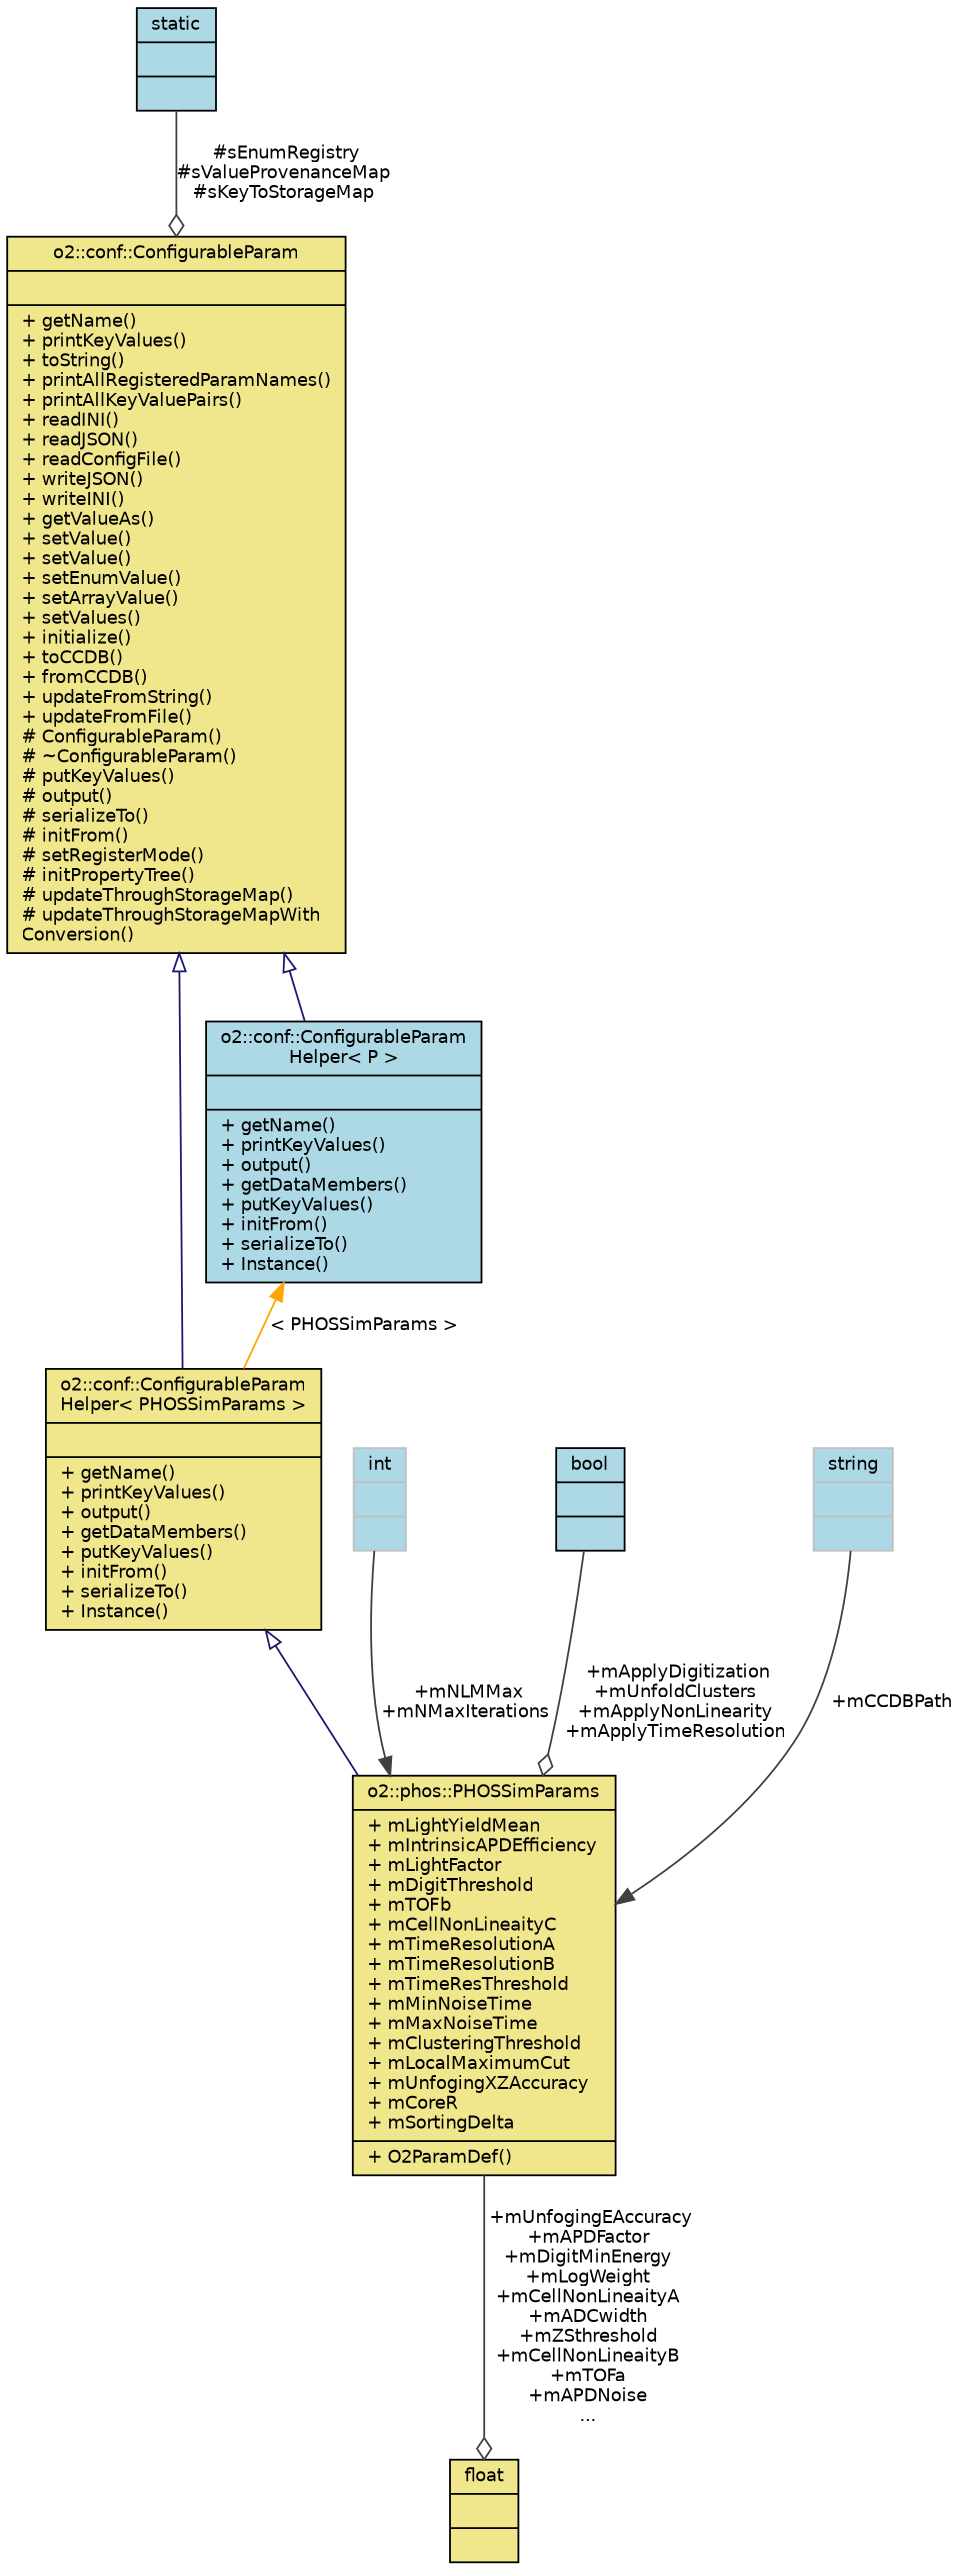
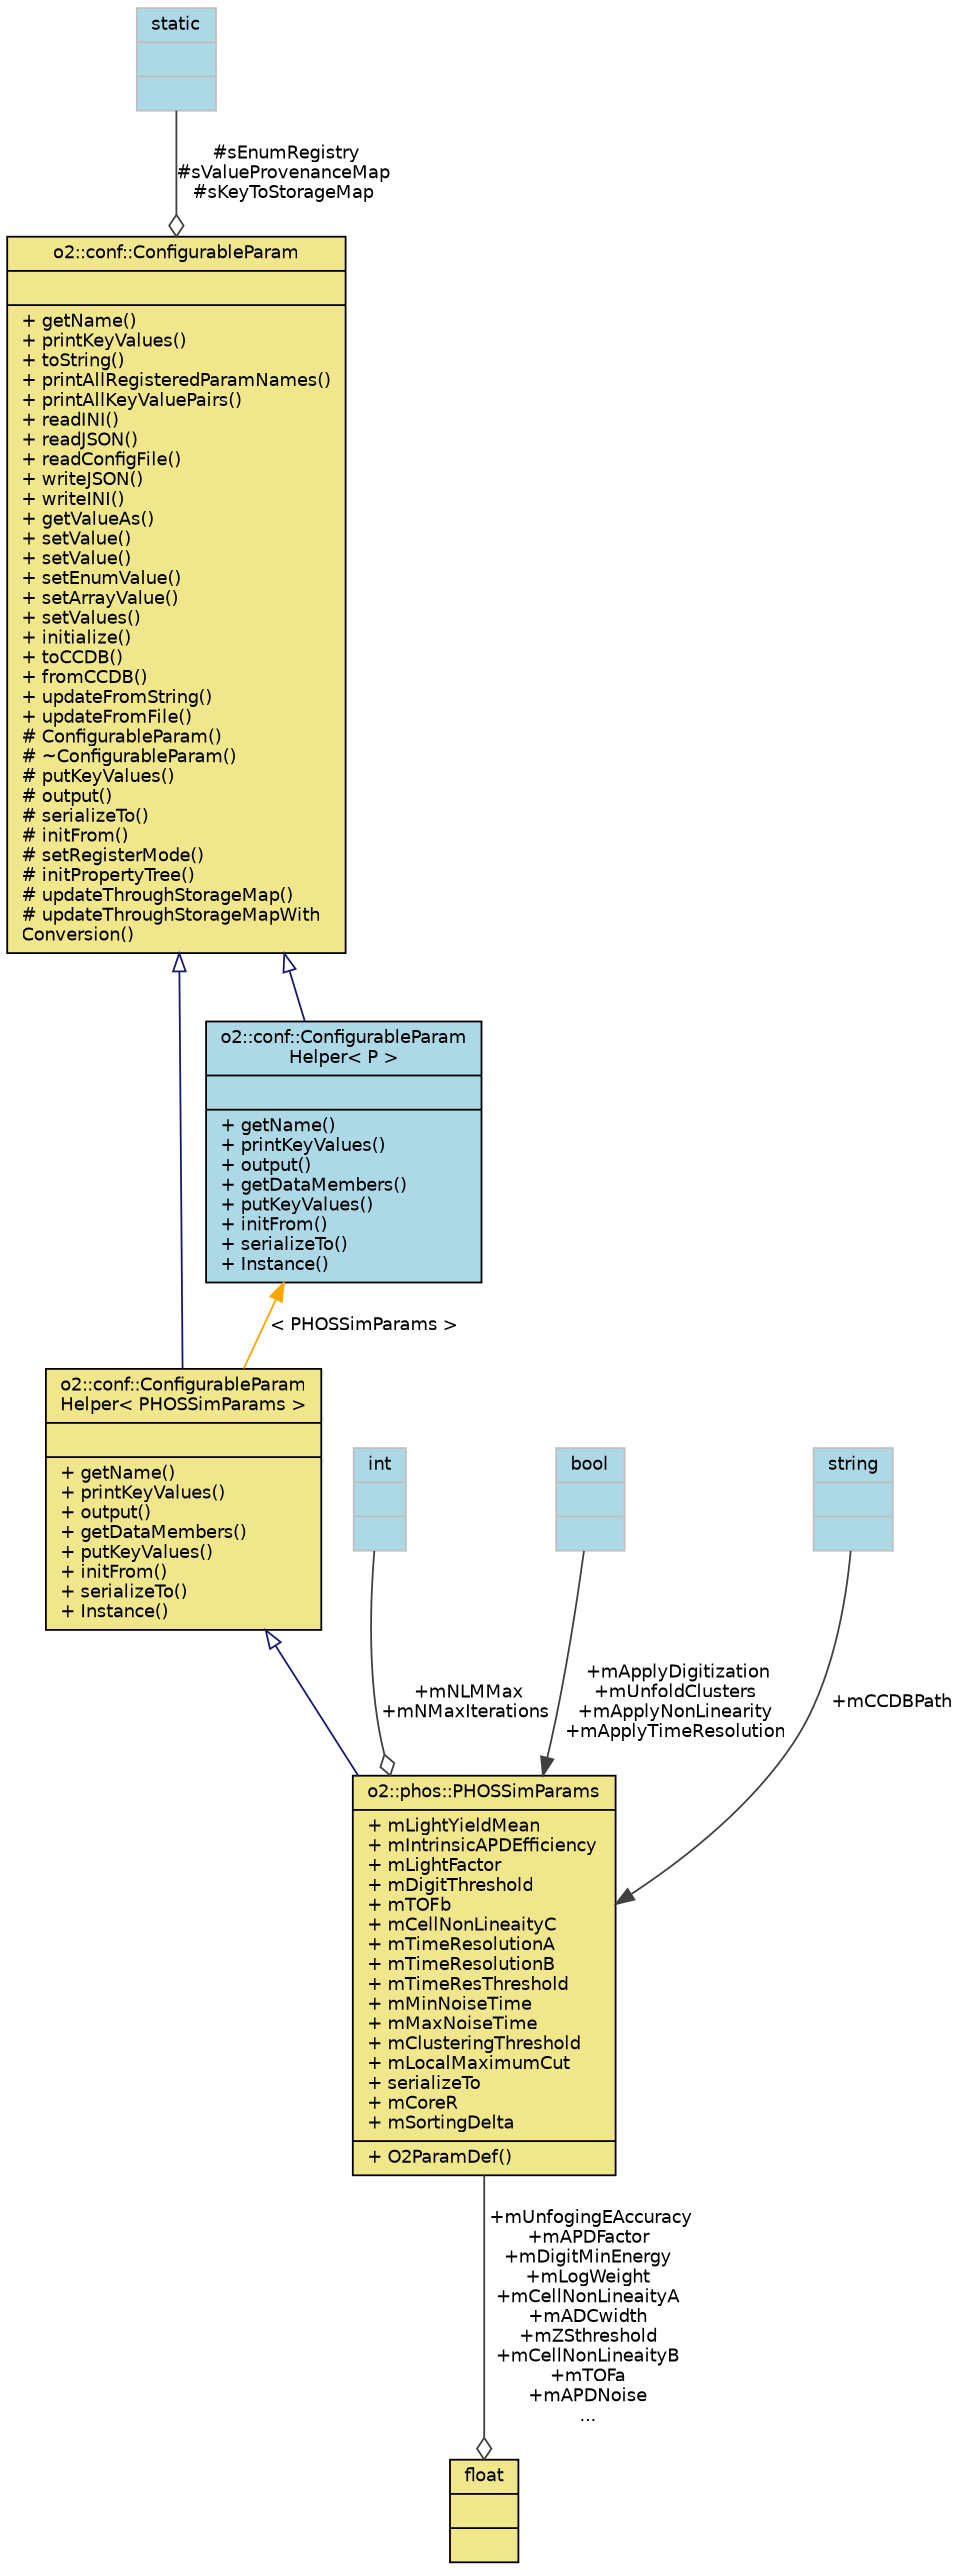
node "static": color black -> grey75
node "bool": color black -> grey75
edge "bool" -> "o2::phos::PHOSSimParams": arrowhead odiamond -> normal
edge "int" -> "o2::phos::PHOSSimParams": arrowhead normal -> odiamond
node "o2::phos::PHOSSimParams": text "+ mUnfogingXZAccuracy" -> "+ serializeTo"
